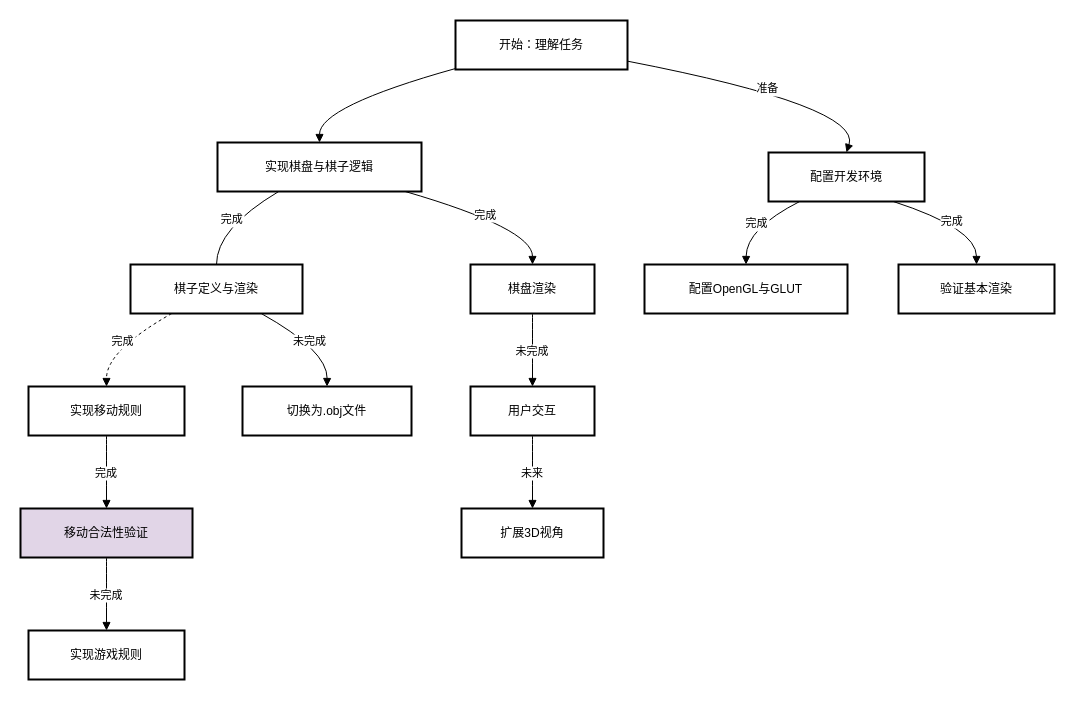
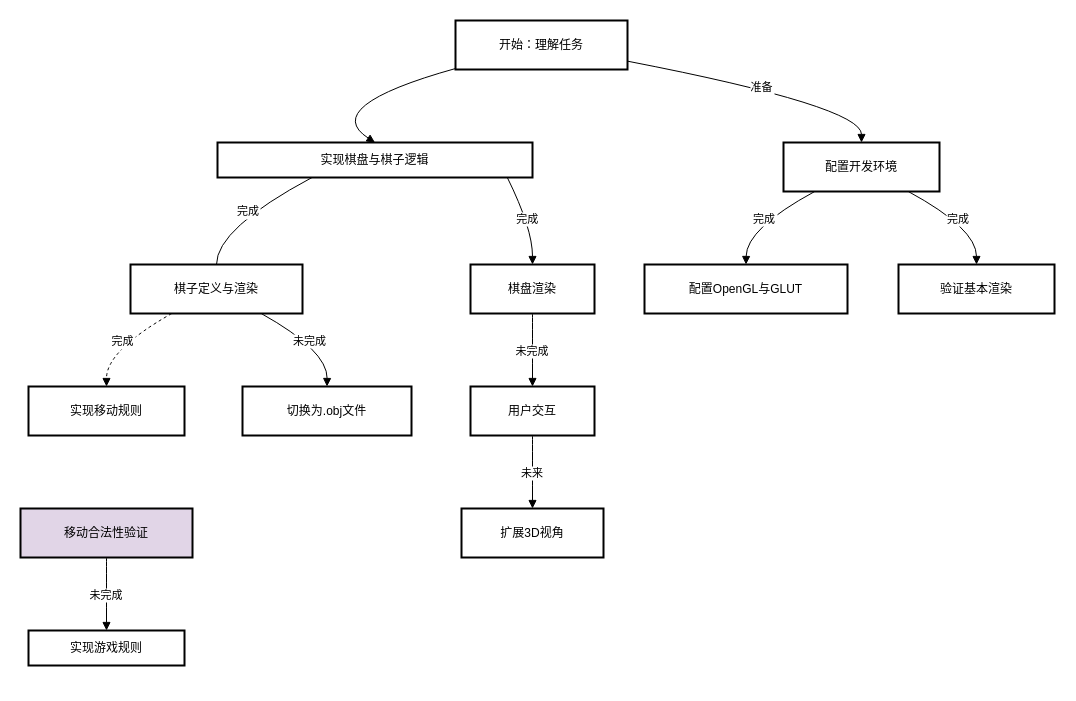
node "实现棋盘与棋子逻辑": size 204x49 -> 315x35
node "配置开发环境": moved (847, 177) -> (862, 167)
edge "实现移动规则" -> "移动合法性验证": removed, label "完成"
node "实现游戏规则": size 156x49 -> 156x35
